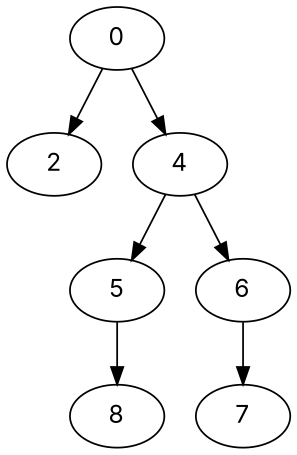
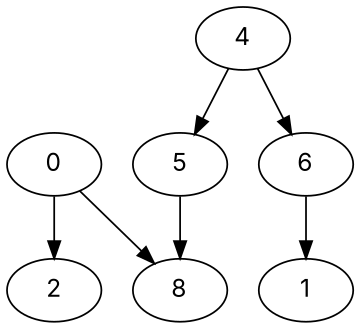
edge "0" -> "4": now "0" -> "8"
node "7": label "7" -> "1"
